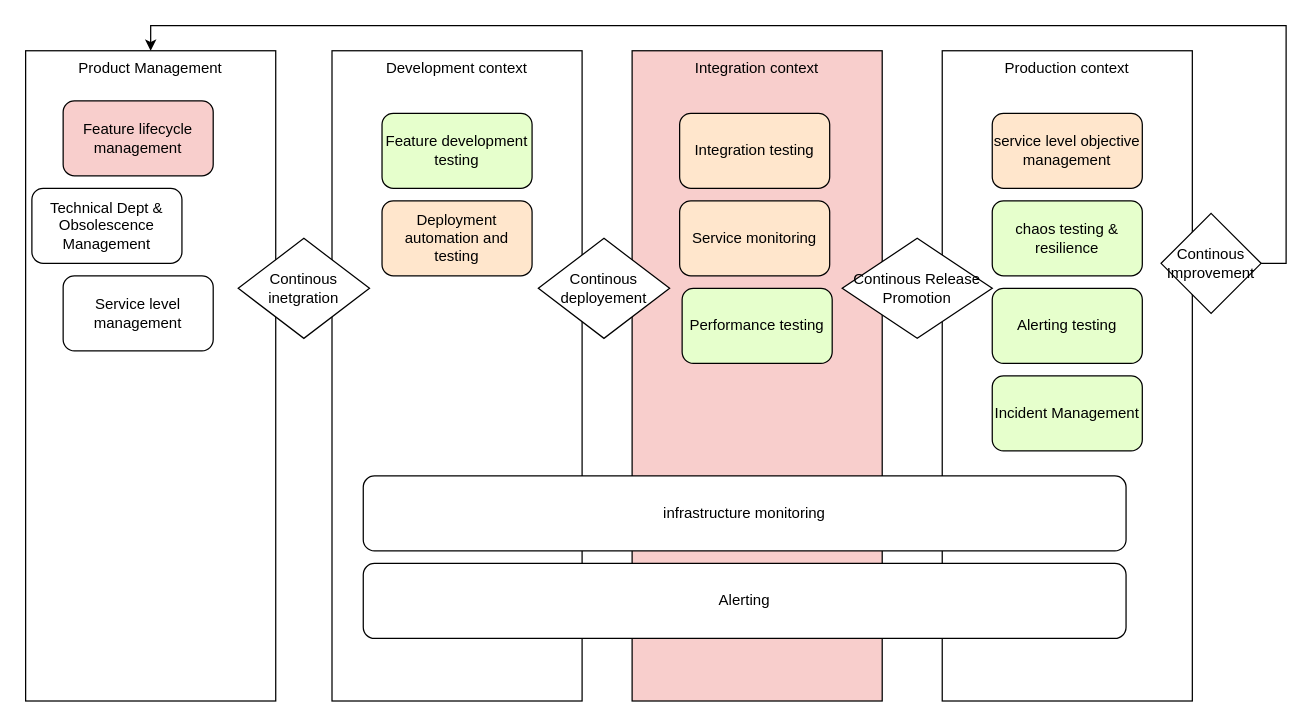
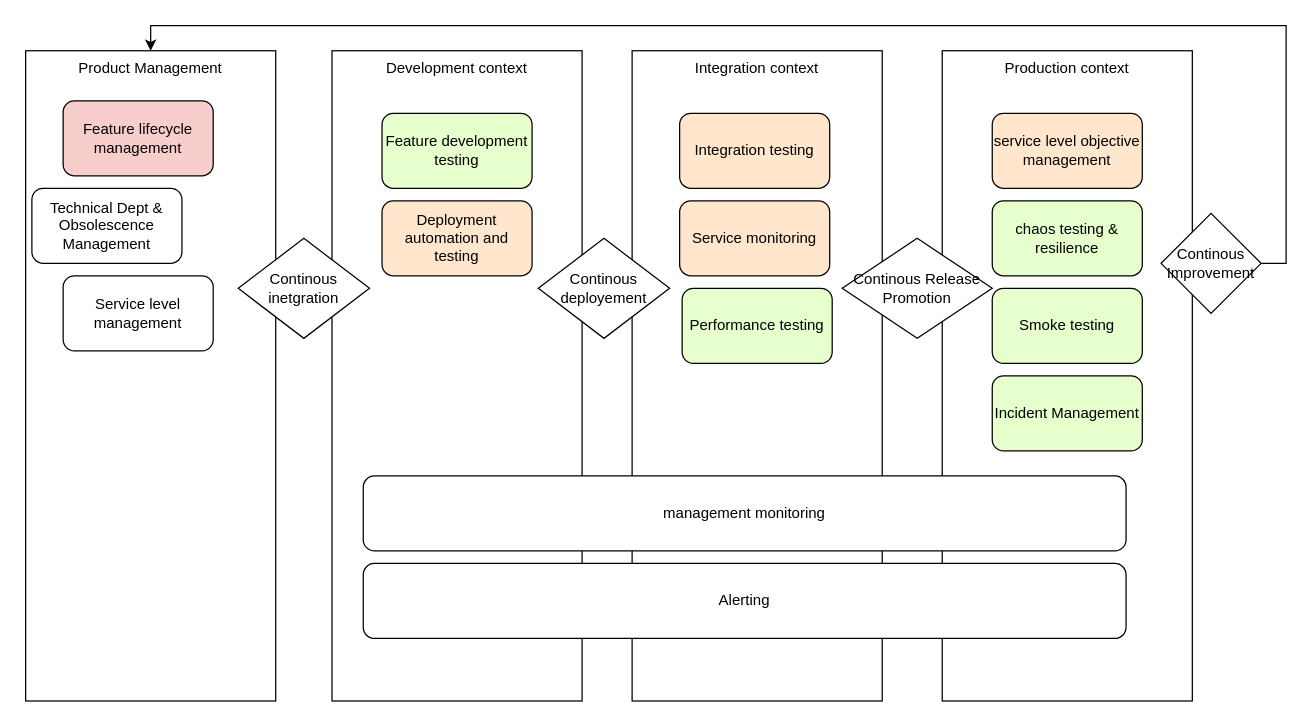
node "Alerting testing": label "Alerting testing" -> "Smoke testing"
node "Integration context": fillcolor #f8cecc -> #ffffff
node "infrastructure monitoring": label "infrastructure monitoring" -> "management monitoring"
